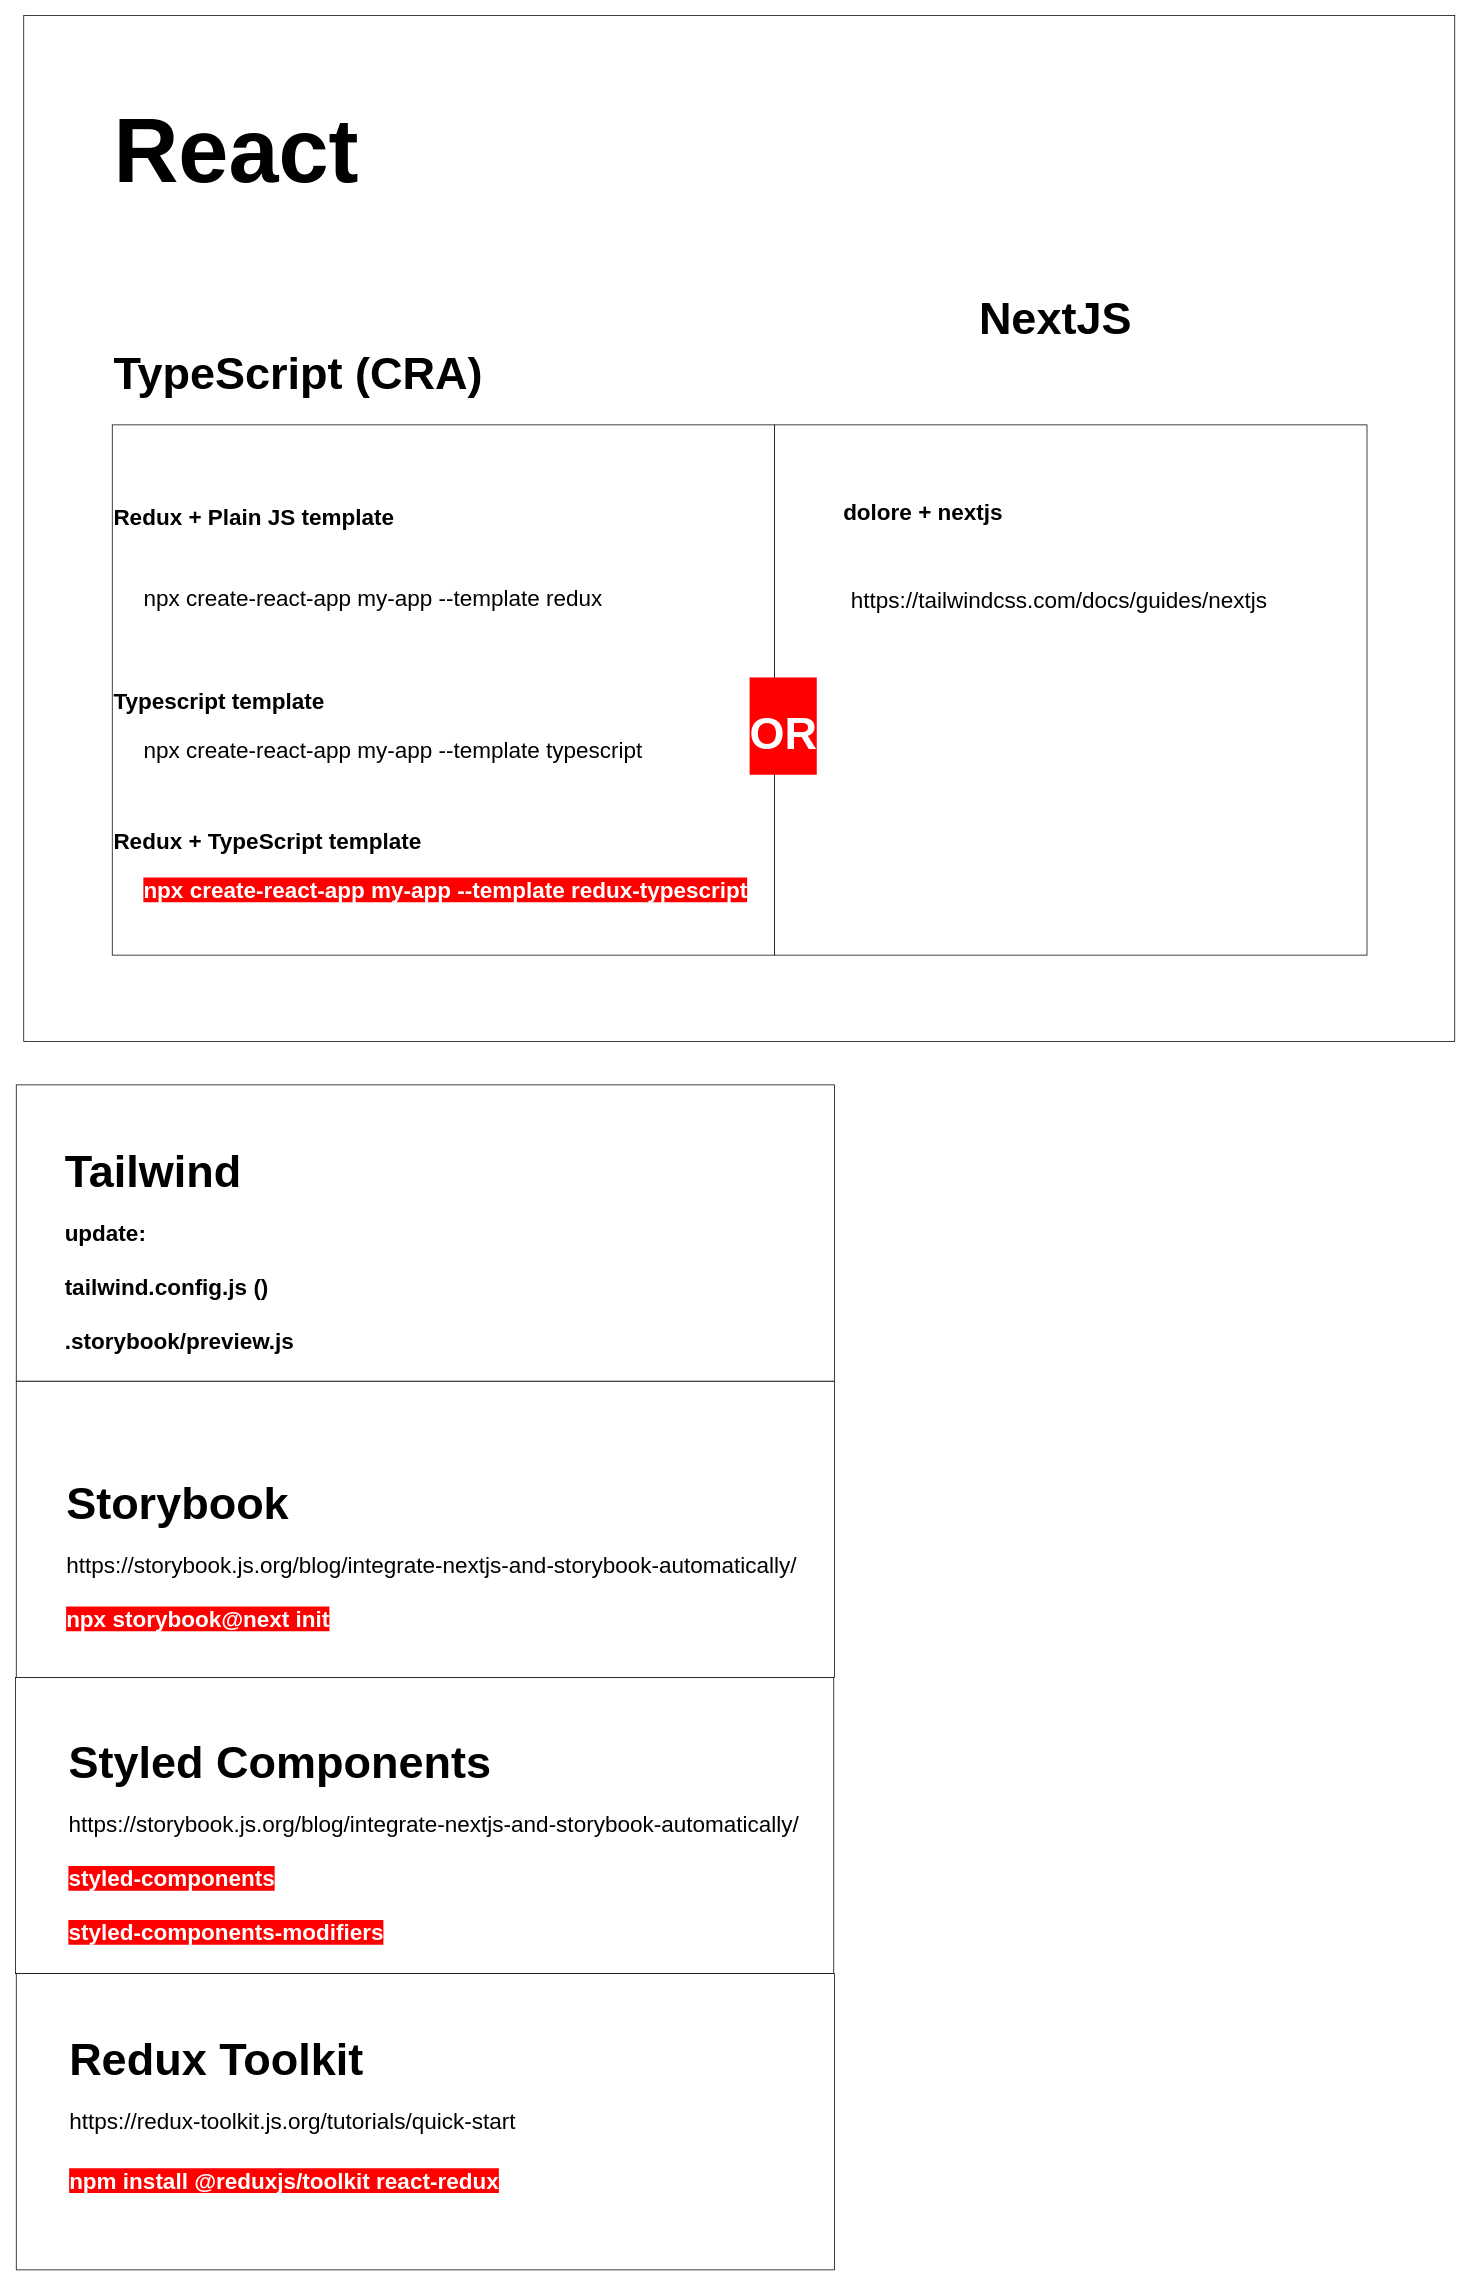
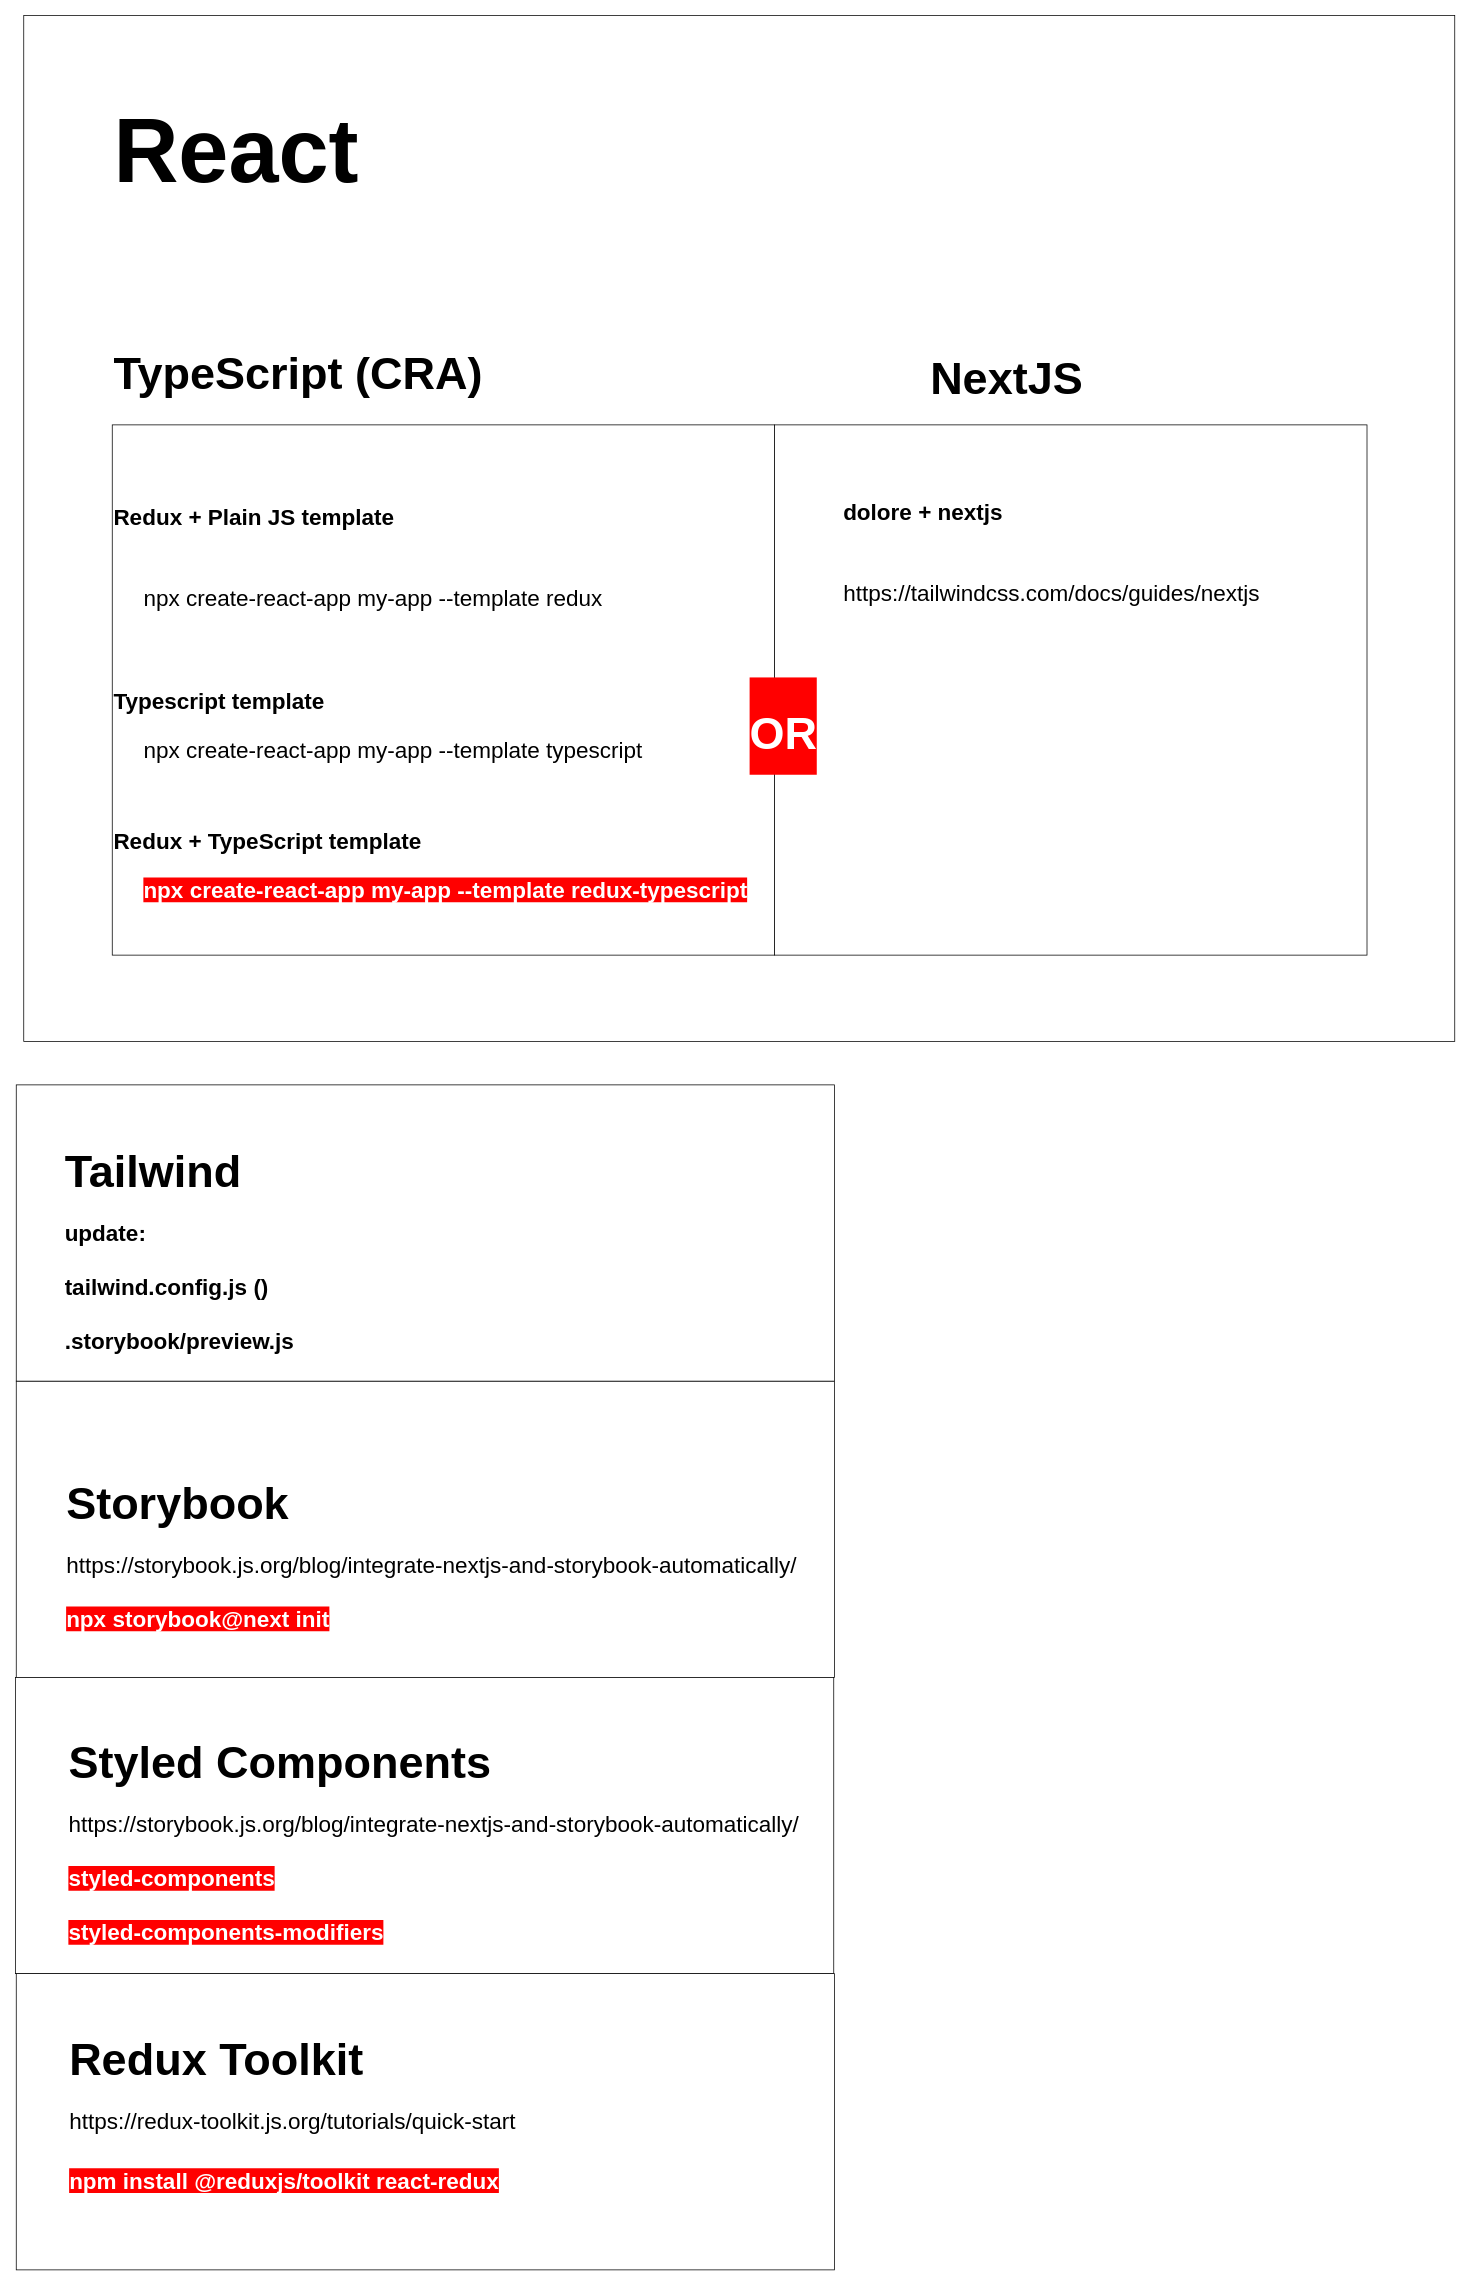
node "NextJS": moved (1089, 317) -> (1041, 377)
node "https://tailwindcss.com/docs/guides/nextjs": moved (1093, 729) -> (1085, 721)
